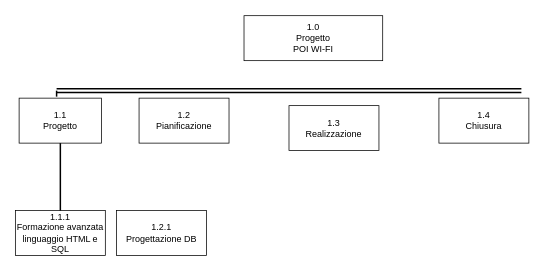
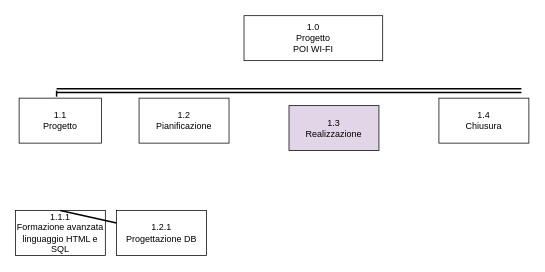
node "1.3 Realizzazione": fillcolor #ffffff -> #e1d5e7
edge "1.1 Progetto" -- "1.1.1 Formazione avanzata linguaggio HTML e SQL": now "1.2.1 Progettazione DB" -- "1.1.1 Formazione avanzata linguaggio HTML e SQL"
